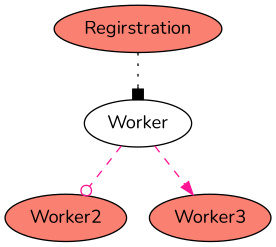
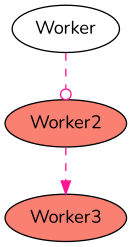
node "Regirstration": removed
edge "Worker" -> "Worker3": now "Worker2" -> "Worker3"
